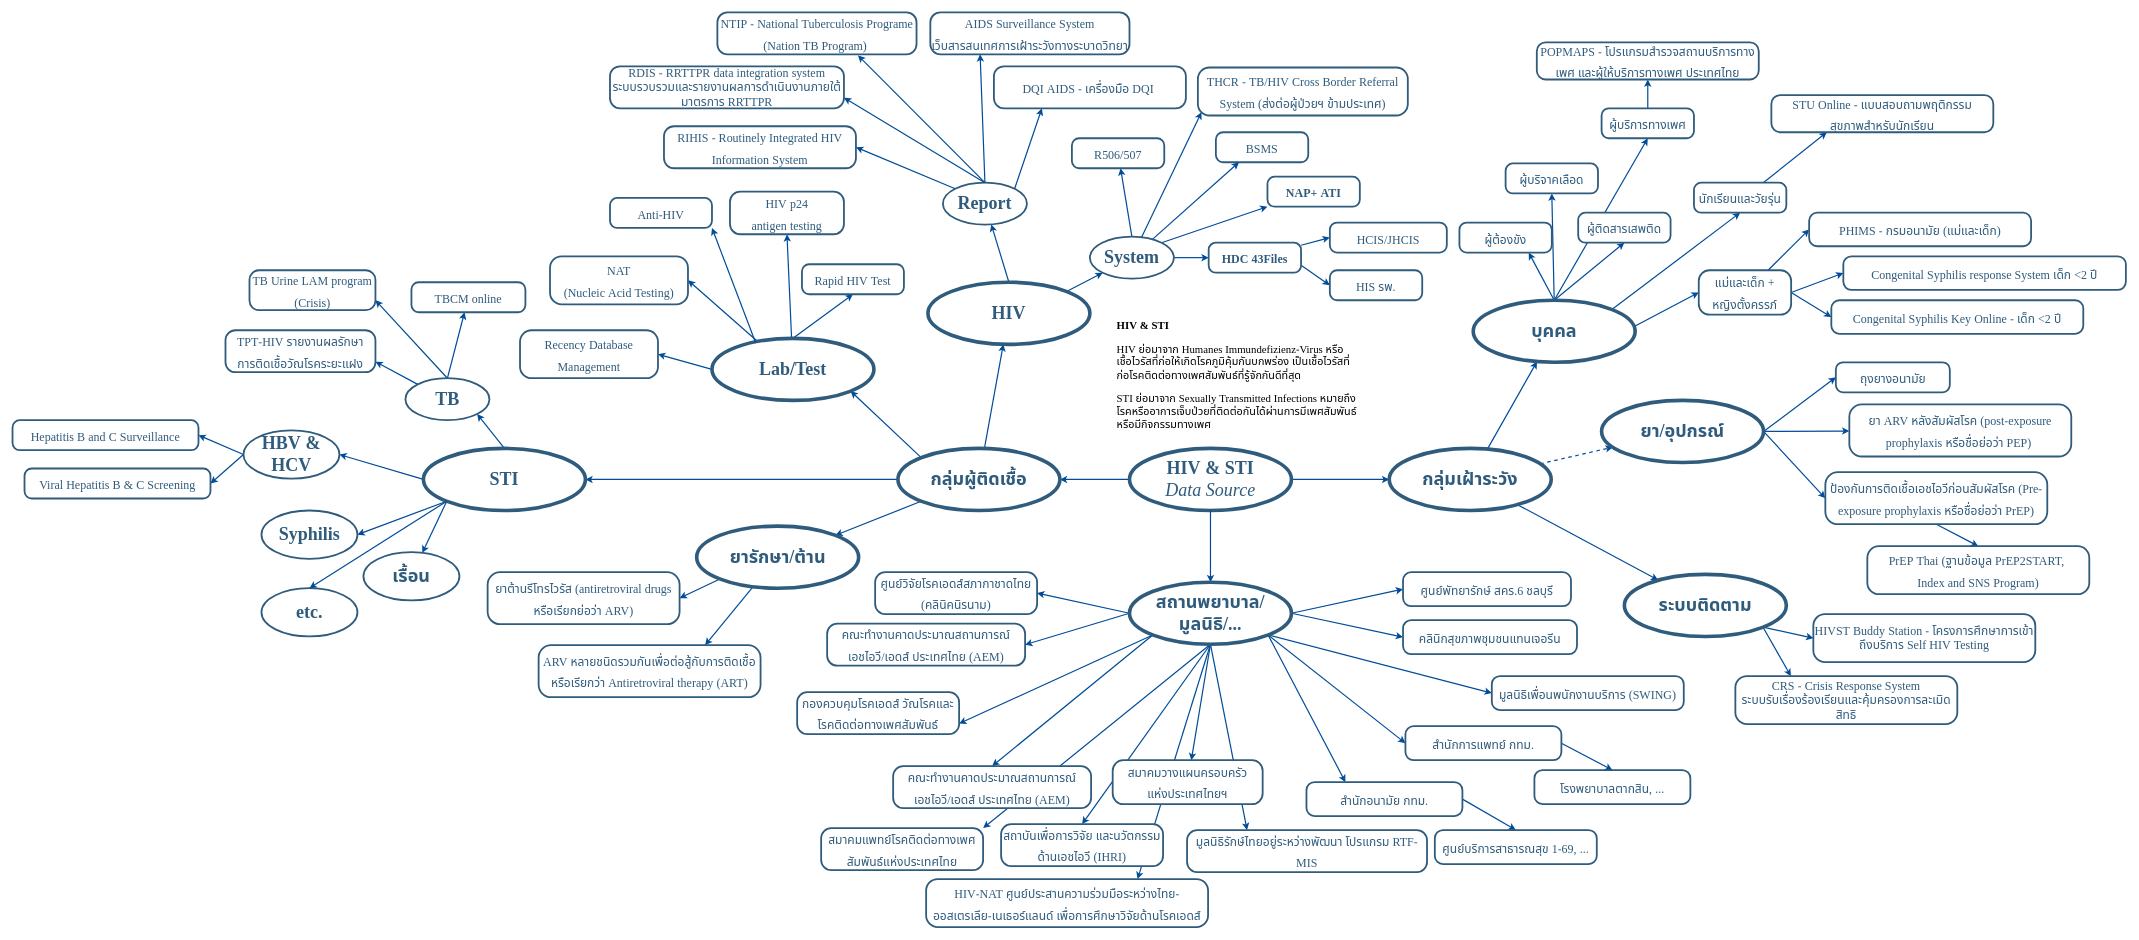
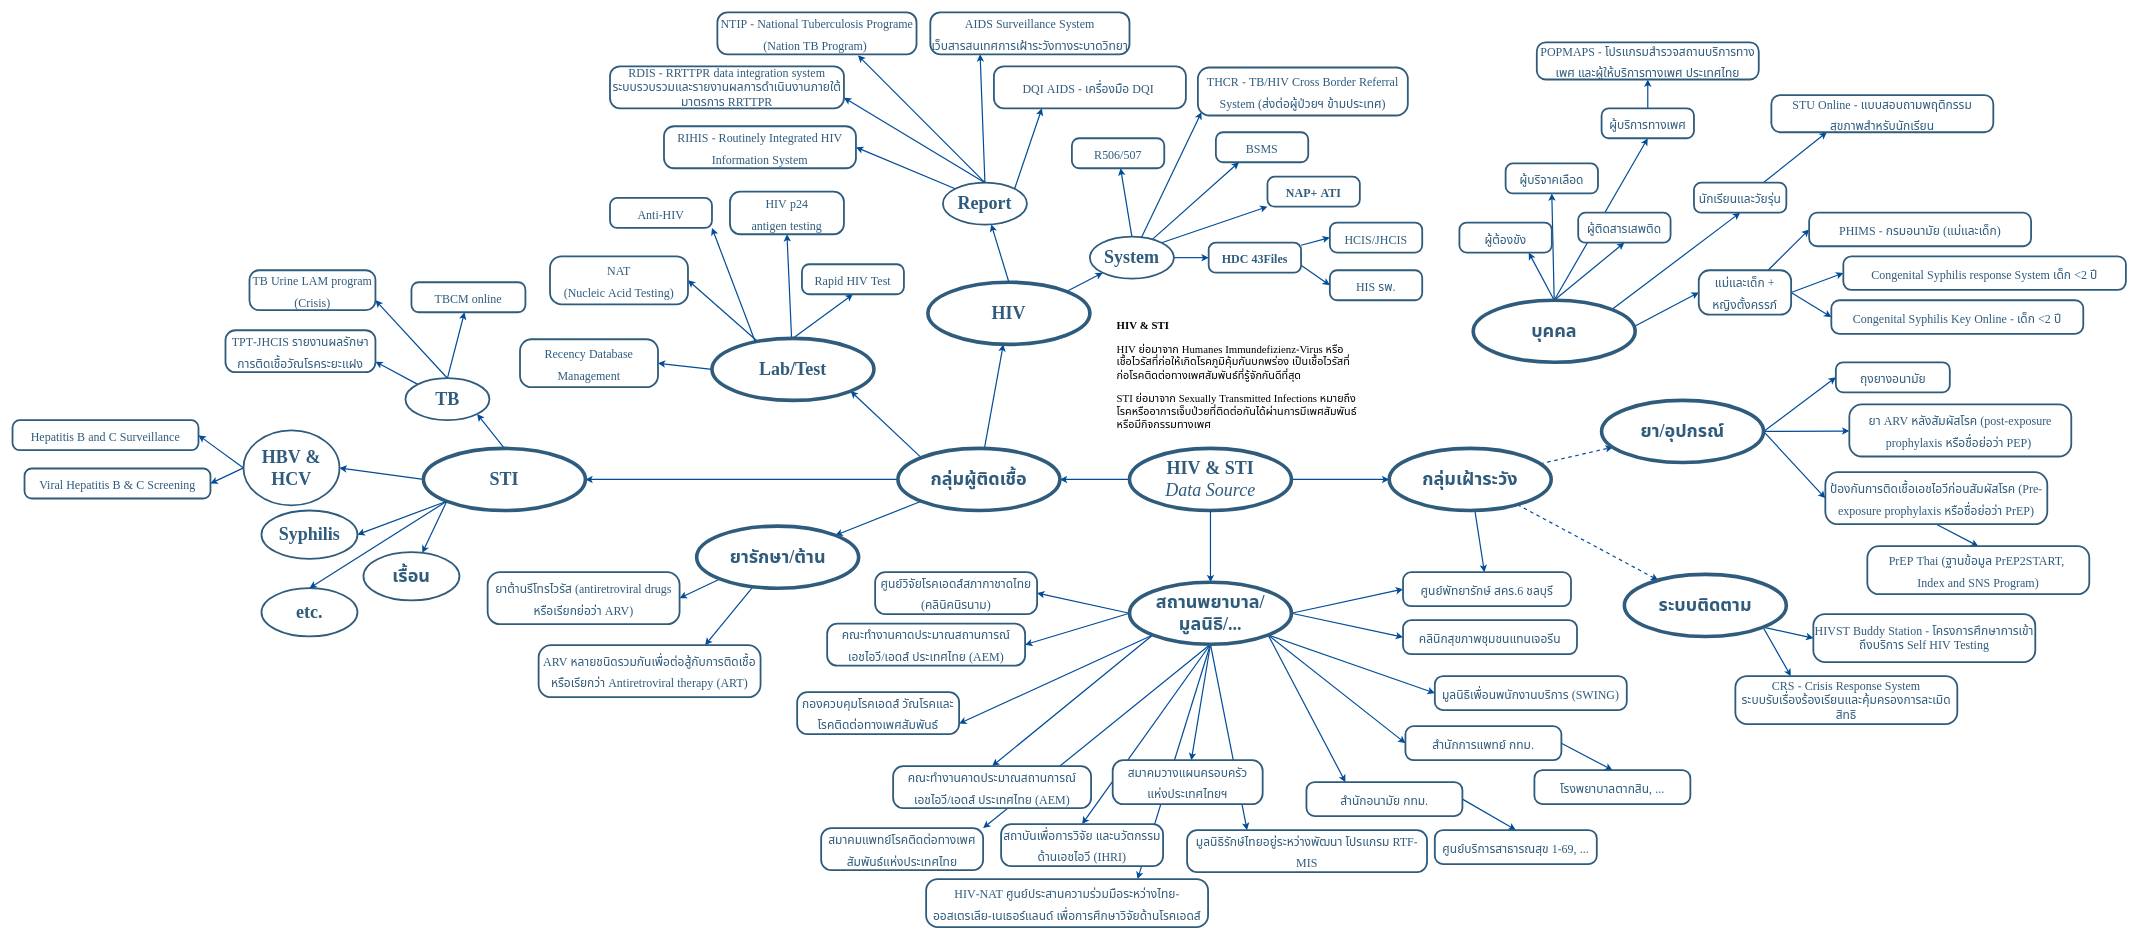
node "HCIS/JHCIS": size 117x30 -> 92x30
node "TPT-HIV รายงานผลรักษา การติดเชื้อวัณโรคระยะแฝง": label "TPT-HIV รายงานผลรักษา การติดเชื้อวัณโรคระยะแฝง" -> "TPT-JHCIS รายงานผลรักษา การติดเชื้อวัณโรคระยะแฝง"
node "Recency Database Management": moved (589, 354) -> (589, 363)
edge "กลุ่มเฝ้าระวัง" -> "บุคคล": now "กลุ่มเฝ้าระวัง" -> "ศูนย์พัทยารักษ์ สคร.6 ชลบุรี"
node "HBV & HCV": size 96x48 -> 96x75
edge "กลุ่มเฝ้าระวัง" -> "ระบบติดตาม": style solid -> dashed
node "มูลนิธิเพื่อนพนักงานบริการ (SWING)": moved (1588, 693) -> (1531, 693)
